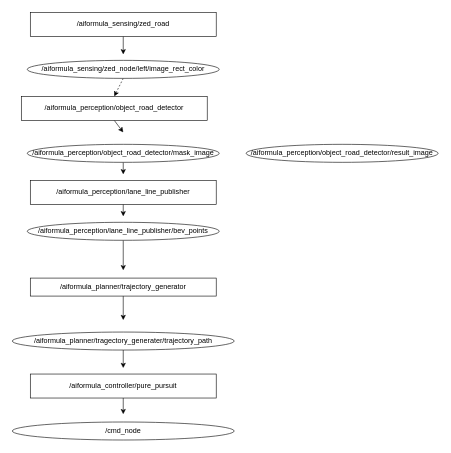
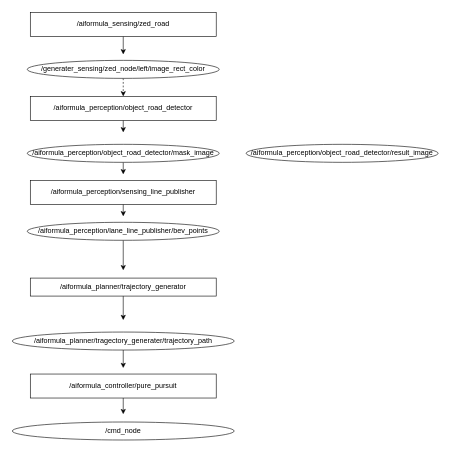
node "/aiformula_sensing/zed_node/left/image_rect_color": label "/aiformula_sensing/zed_node/left/image_rect_color" -> "/generater_sensing/zed_node/left/image_rect_color"
node "/aiformula_perception/object_road_detector": moved (114, 108) -> (123, 108)
node "/aiformula_perception/lane_line_publisher": label "/aiformula_perception/lane_line_publisher" -> "/aiformula_perception/sensing_line_publisher"
